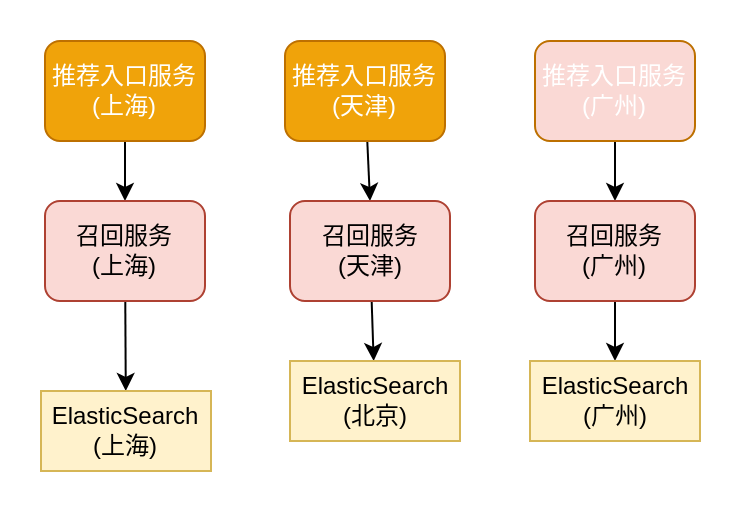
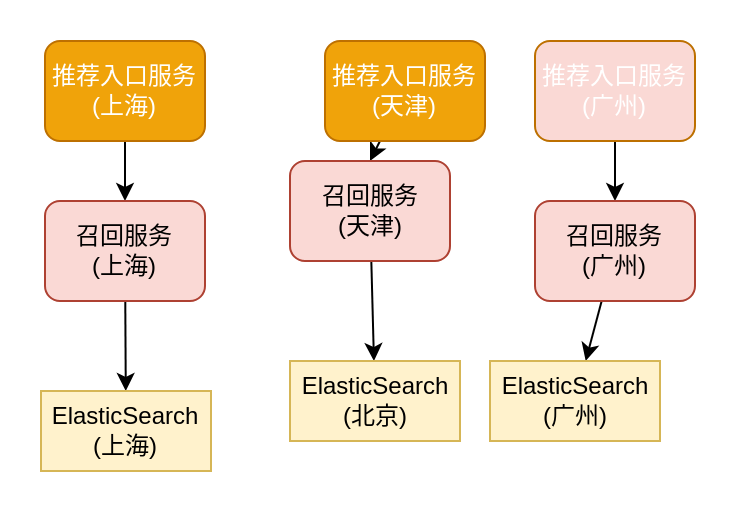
node "推荐入口服务 (天津)": moved (365, 91) -> (405, 91)
node "召回服务 (天津)": moved (370, 251) -> (370, 211)
node "ElasticSearch (广州)": moved (615, 401) -> (575, 401)
